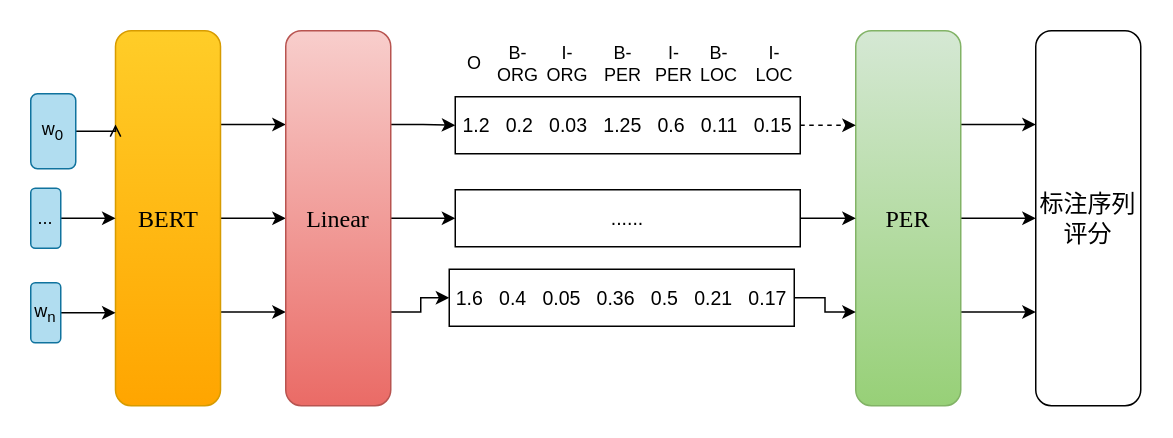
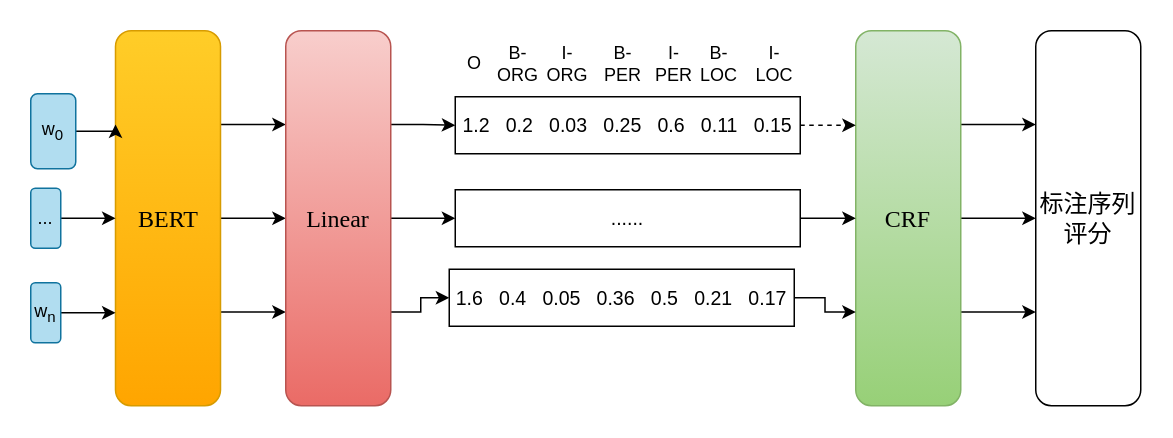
node "1.2 0.2 0.03 1.25 0.6 0.11 0.15": label "1.2 0.2 0.03 1.25 0.6 0.11 0.15" -> "1.2 0.2 0.03 0.25 0.6 0.11 0.15"
edge "w0" -> "BERT": arrowhead open -> classic
node "PER": label "PER" -> "CRF"
